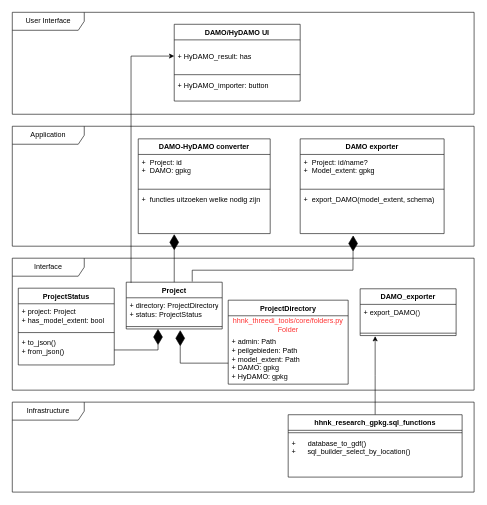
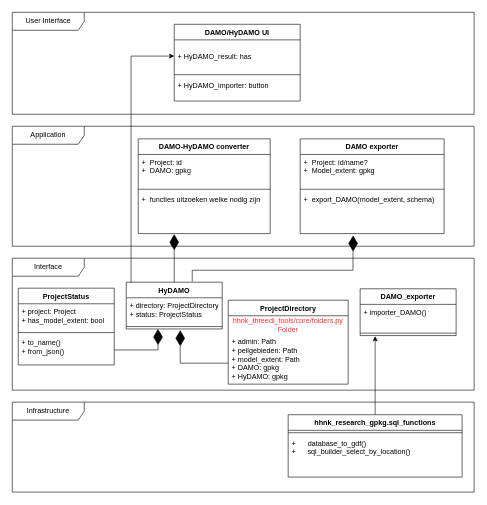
node "Project": label "Project" -> "HyDAMO"
node "+ export_DAMO()": label "+ export_DAMO()" -> "+ importer_DAMO()"
node "+ to_json() + from_json()": label "+ to_json() + from_json()" -> "+ to_name() + from_json()"
